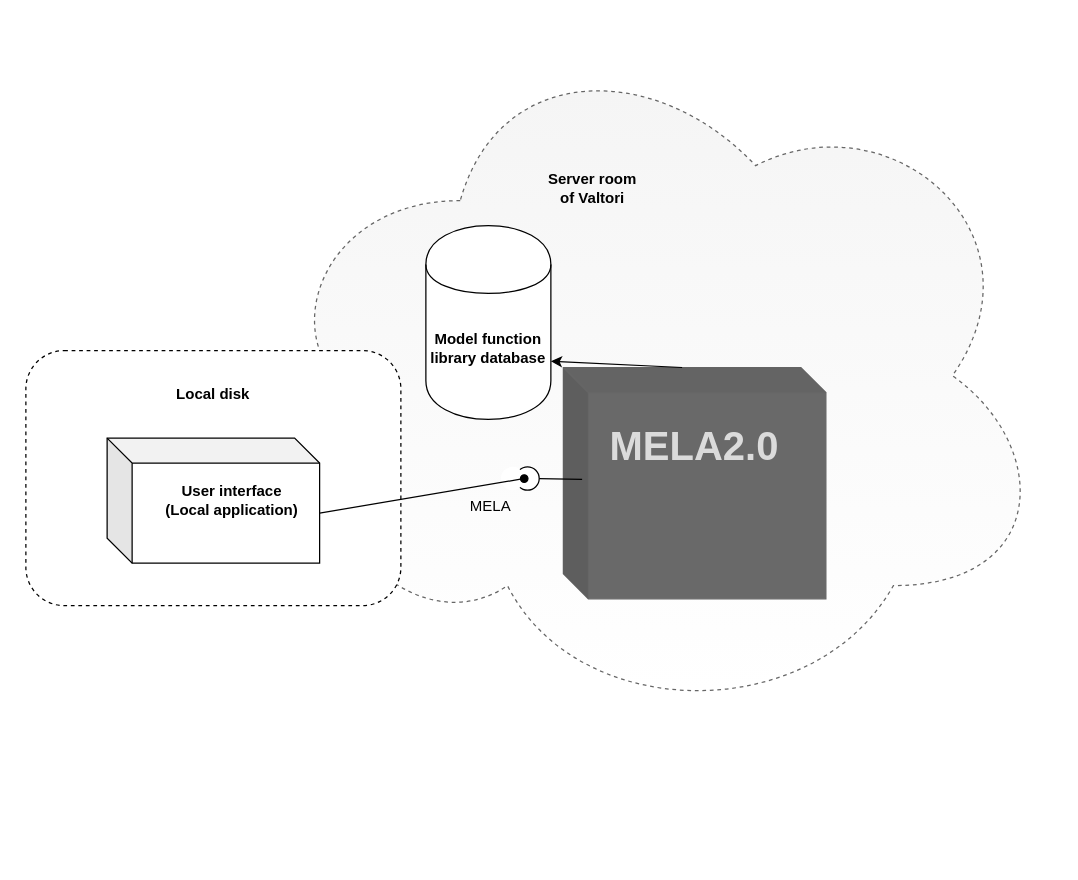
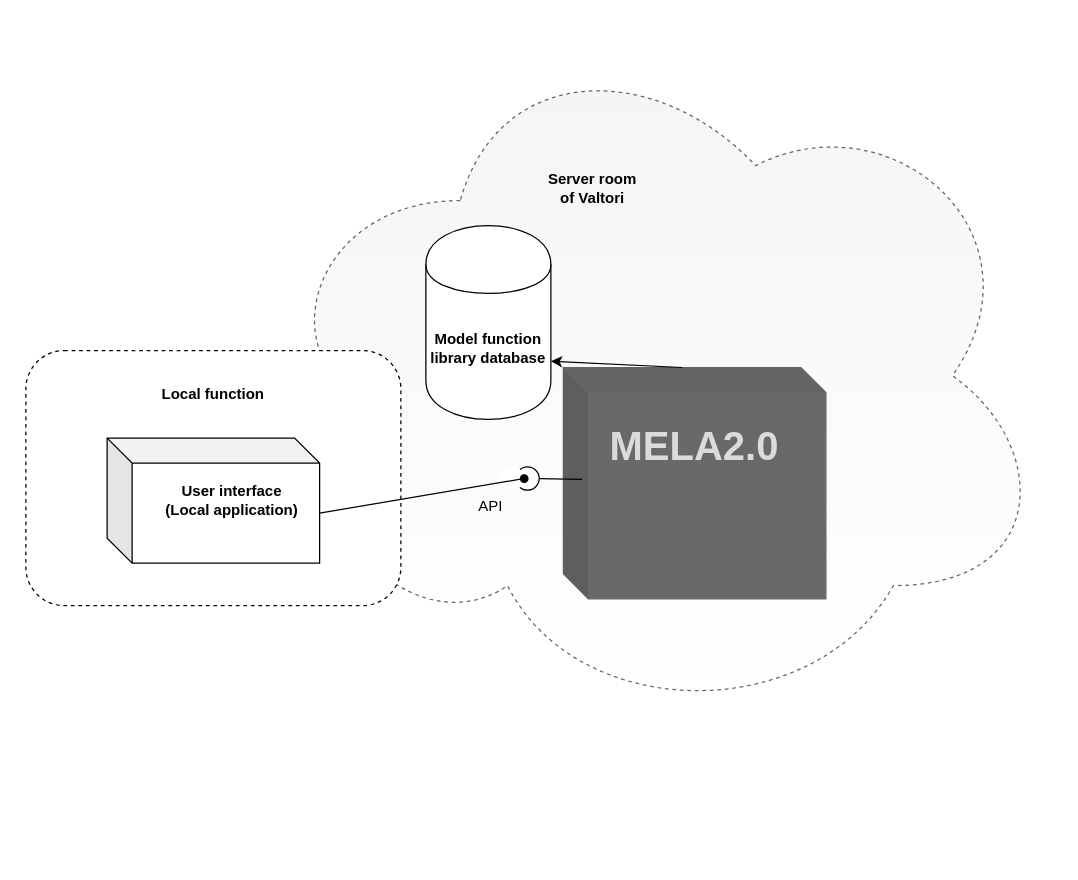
node "Local disk": label "Local disk" -> "Local function"
node "MELA": label "MELA" -> "API"
